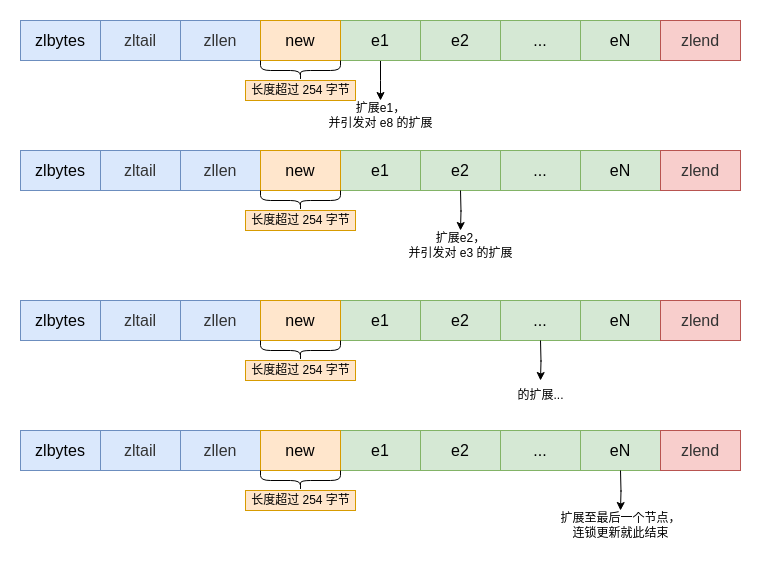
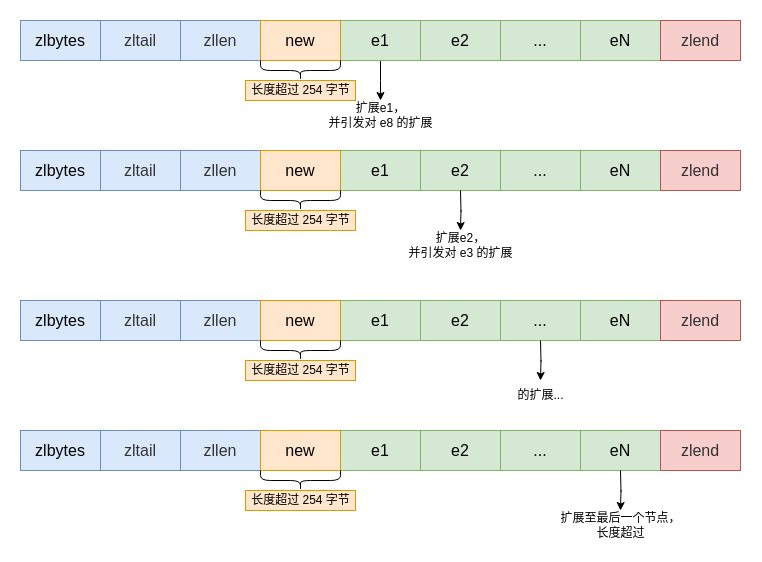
node "扩展至最后一个节点， 连锁更新就此结束": label "扩展至最后一个节点， 连锁更新就此结束" -> "扩展至最后一个节点， 长度超过"
